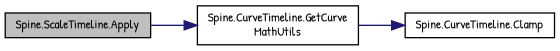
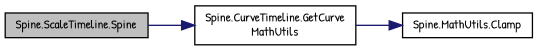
node "Spine.ScaleTimeline.Apply": label "Spine.ScaleTimeline.Apply" -> "Spine.ScaleTimeline.Spine"
node "Spine.CurveTimeline.Clamp": label "Spine.CurveTimeline.Clamp" -> "Spine.MathUtils.Clamp"
